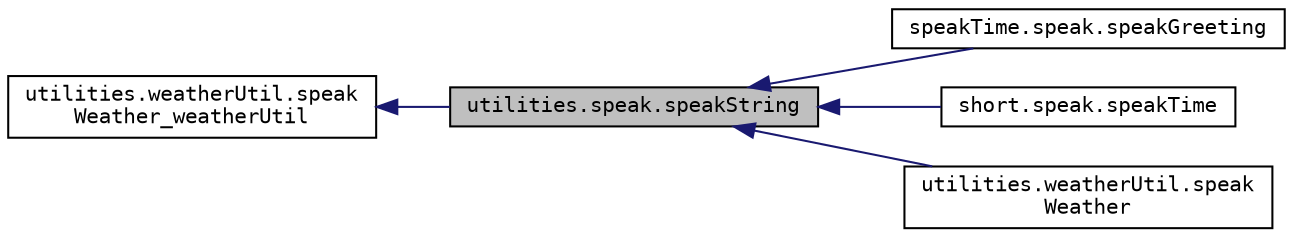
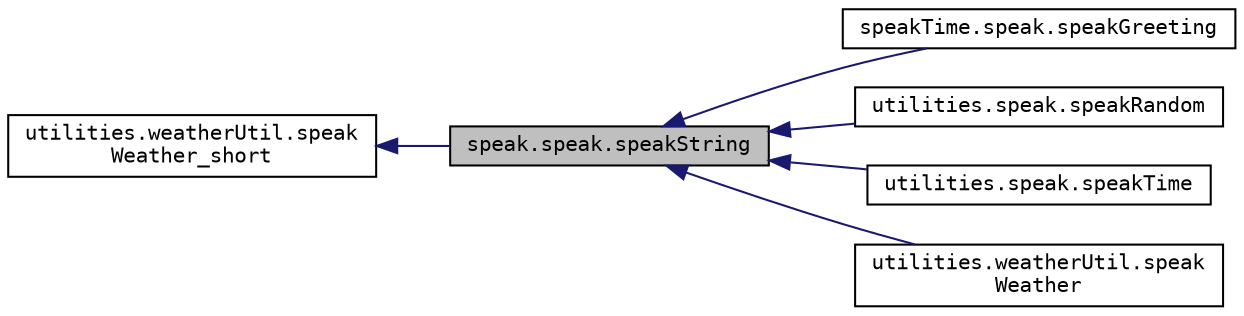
node "utilities.weatherUtil.speak Weather_weatherUtil": label "utilities.weatherUtil.speak Weather_weatherUtil" -> "utilities.weatherUtil.speak Weather_short"
node "utilities.speak.speakString": label "utilities.speak.speakString" -> "speak.speak.speakString"
node "utilities.speak.speakRandom": added
node "short.speak.speakTime": label "short.speak.speakTime" -> "utilities.speak.speakTime"
